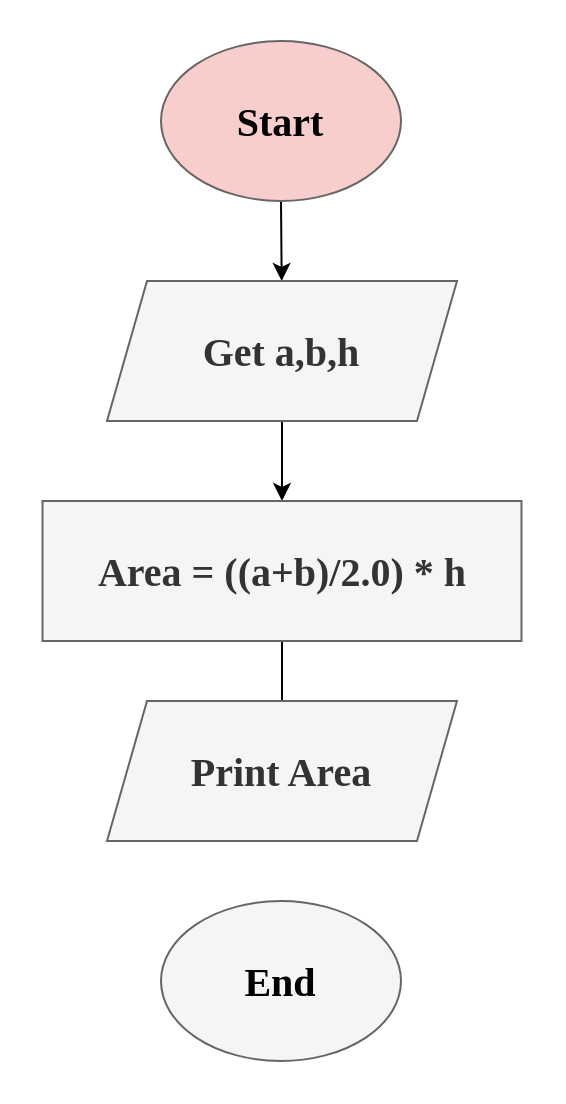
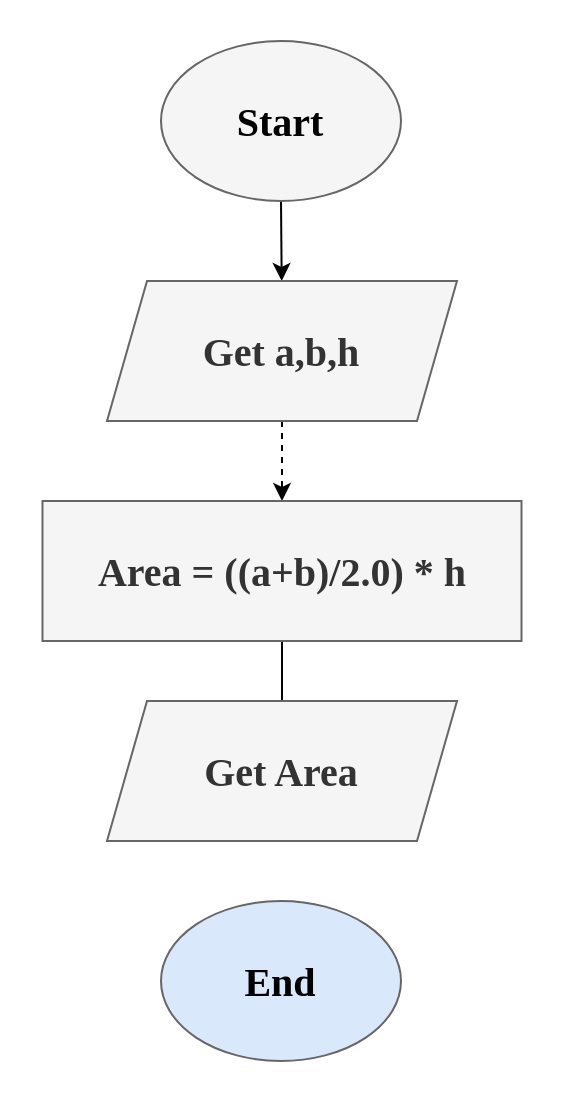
node "Start": fillcolor #f8cecc -> #f5f5f5
edge "Get a,b,h" -> "Area = ((a+b)/2.0) * h": style solid -> dashed
node "Print Area": label "Print Area" -> "Get Area"
node "End": fillcolor #f5f5f5 -> #dae8fc
